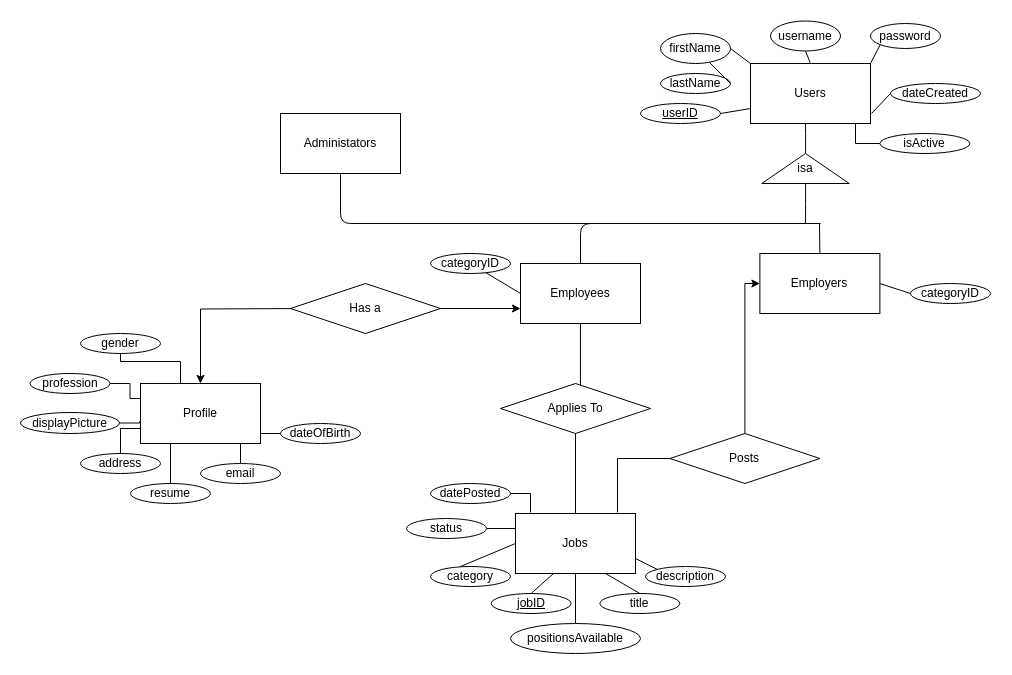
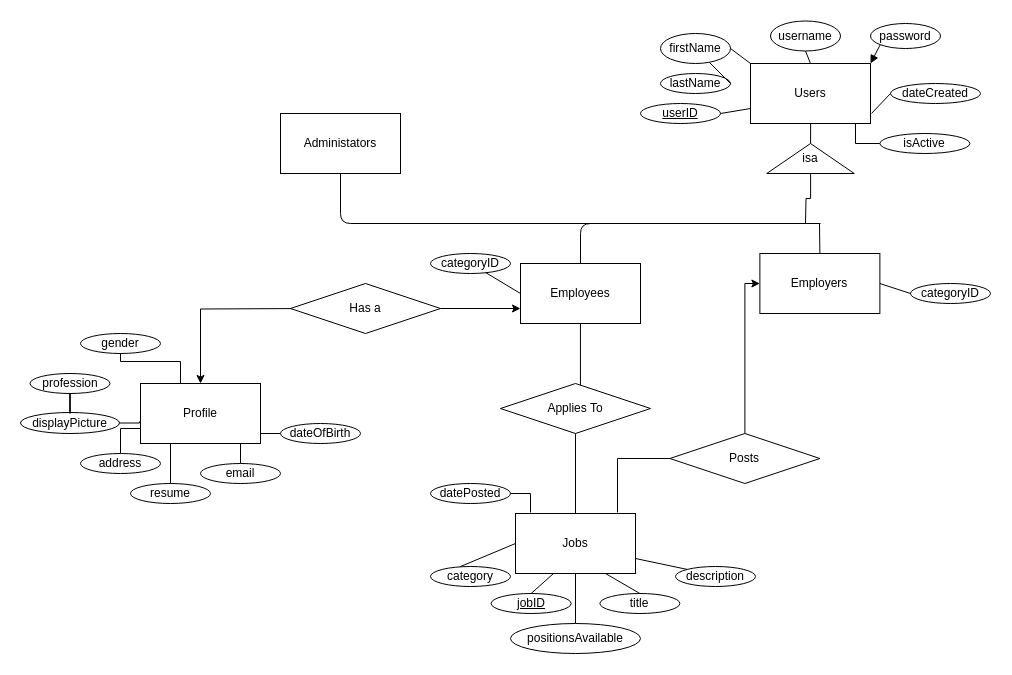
edge "password" -- "Users": arrowhead none -> block
node "isa": moved (806, 169) -> (811, 159)
edge "profession" -- "Profile": now "profession" -- "displayPicture"
node "status": removed
edge "status" -- "Jobs": removed
node "description": moved (686, 577) -> (716, 577)
